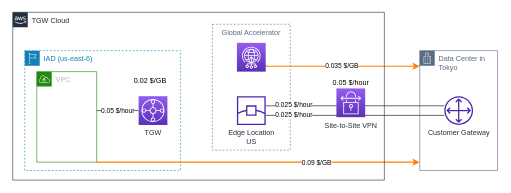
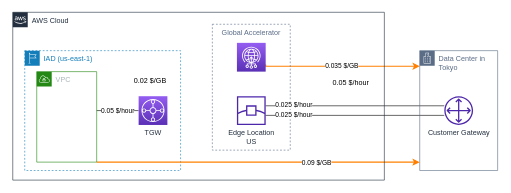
node "TGW Cloud": label "TGW Cloud" -> "AWS Cloud"
node "IAD (us-east-6)": label "IAD (us-east-6)" -> "IAD (us-east-1)"
node "Site-to-Site VPN": removed
